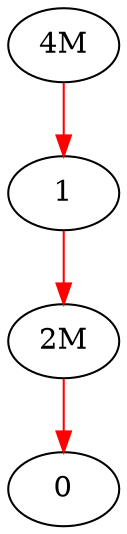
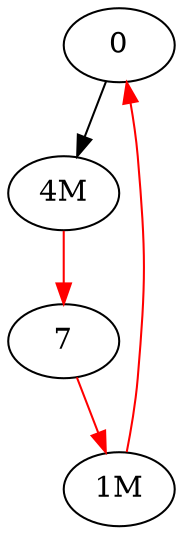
edge "0" -> "4M": added
node "1": label "1" -> "7"
node "2M": label "2M" -> "1M"
